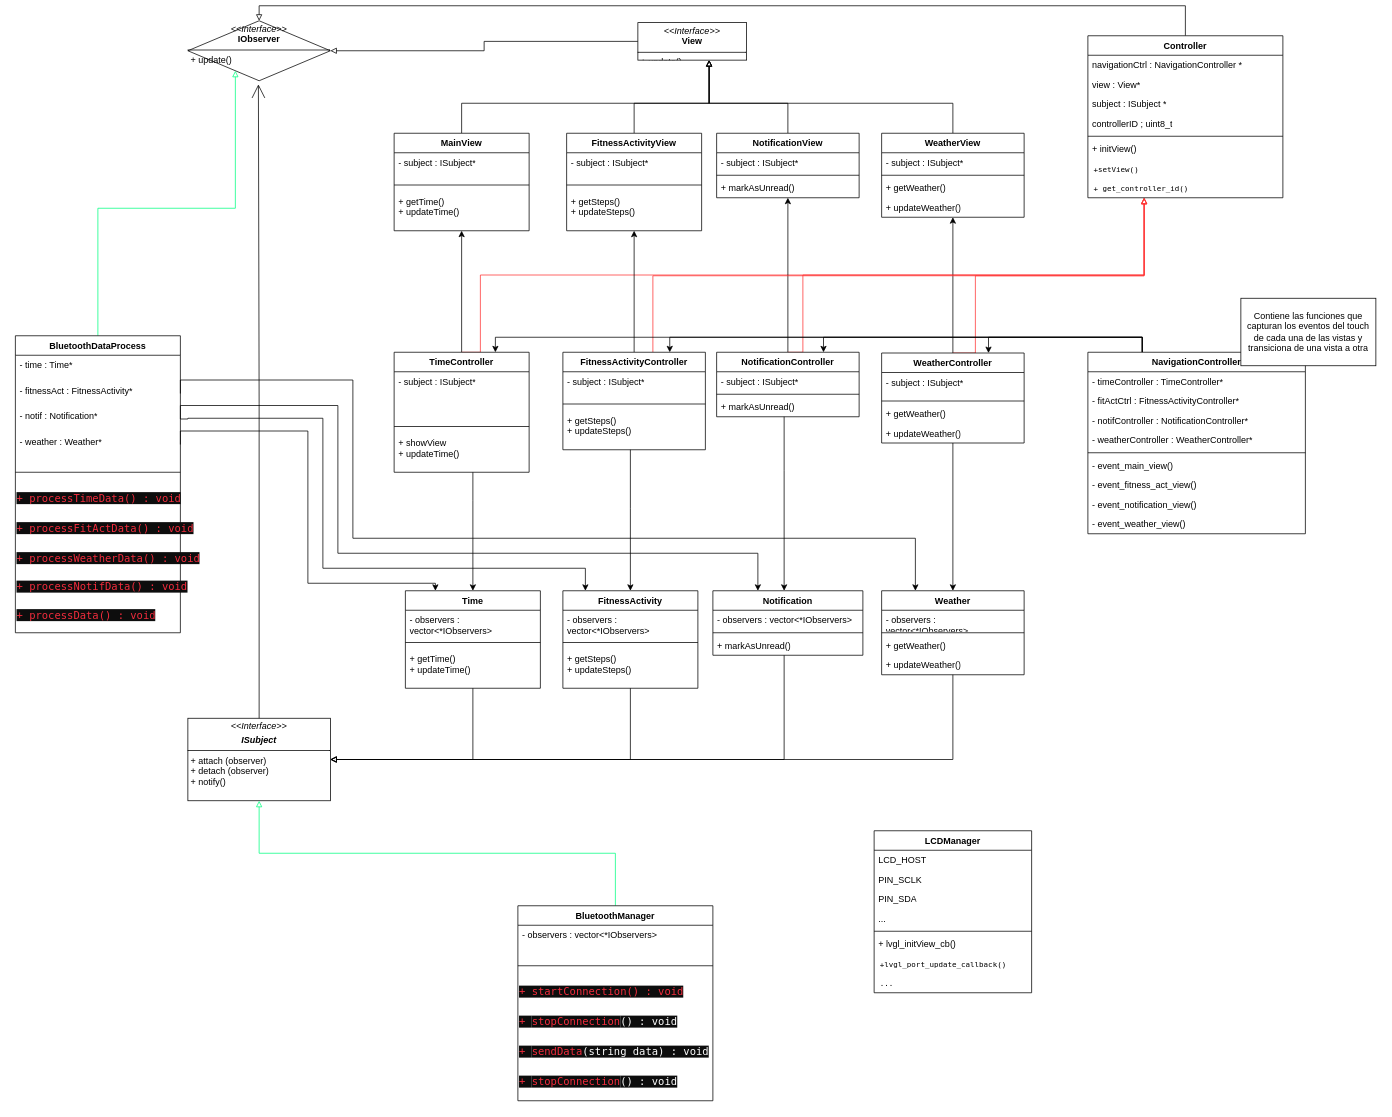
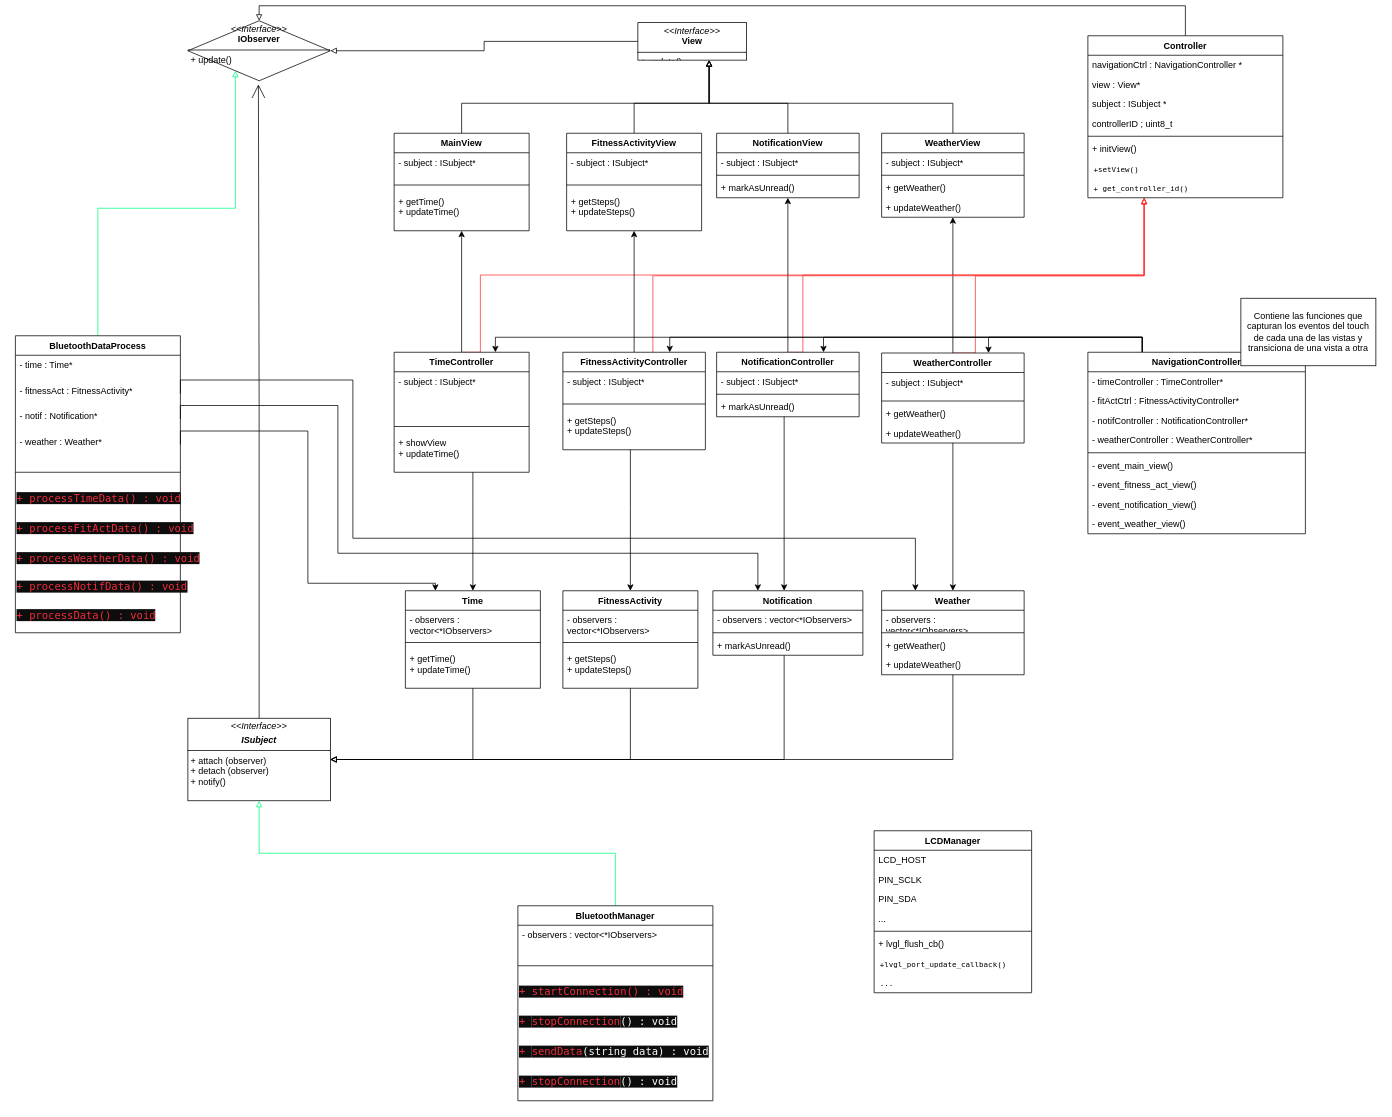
edge "- notif : Notification*" -> "FitnessActivity": removed
node "+ lvgl_initView_cb()": label "+ lvgl_initView_cb()" -> "+ lvgl_flush_cb()"
